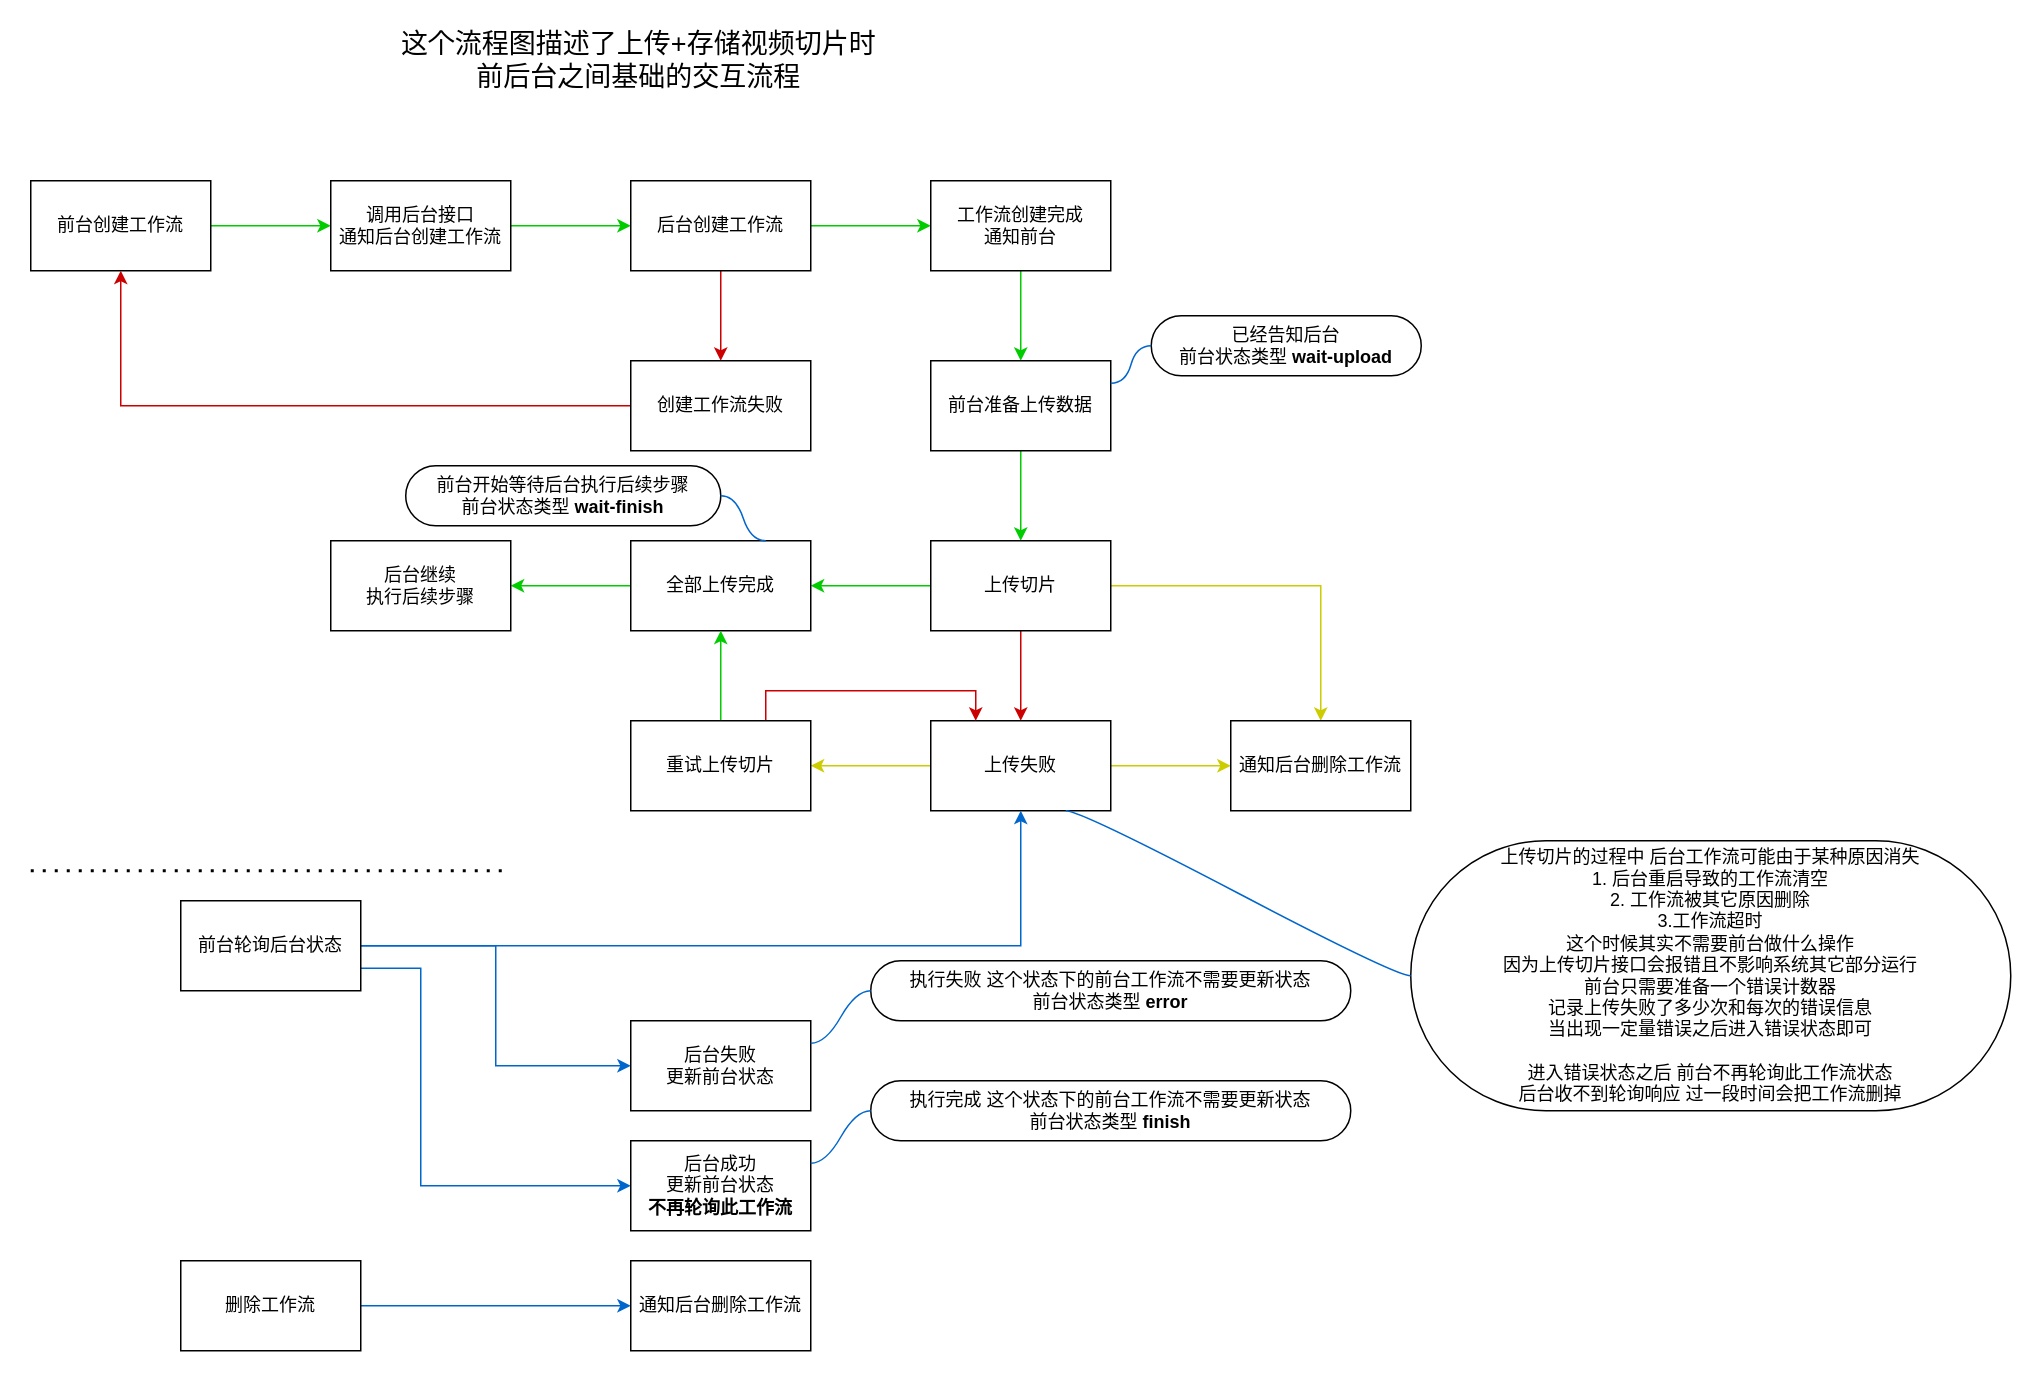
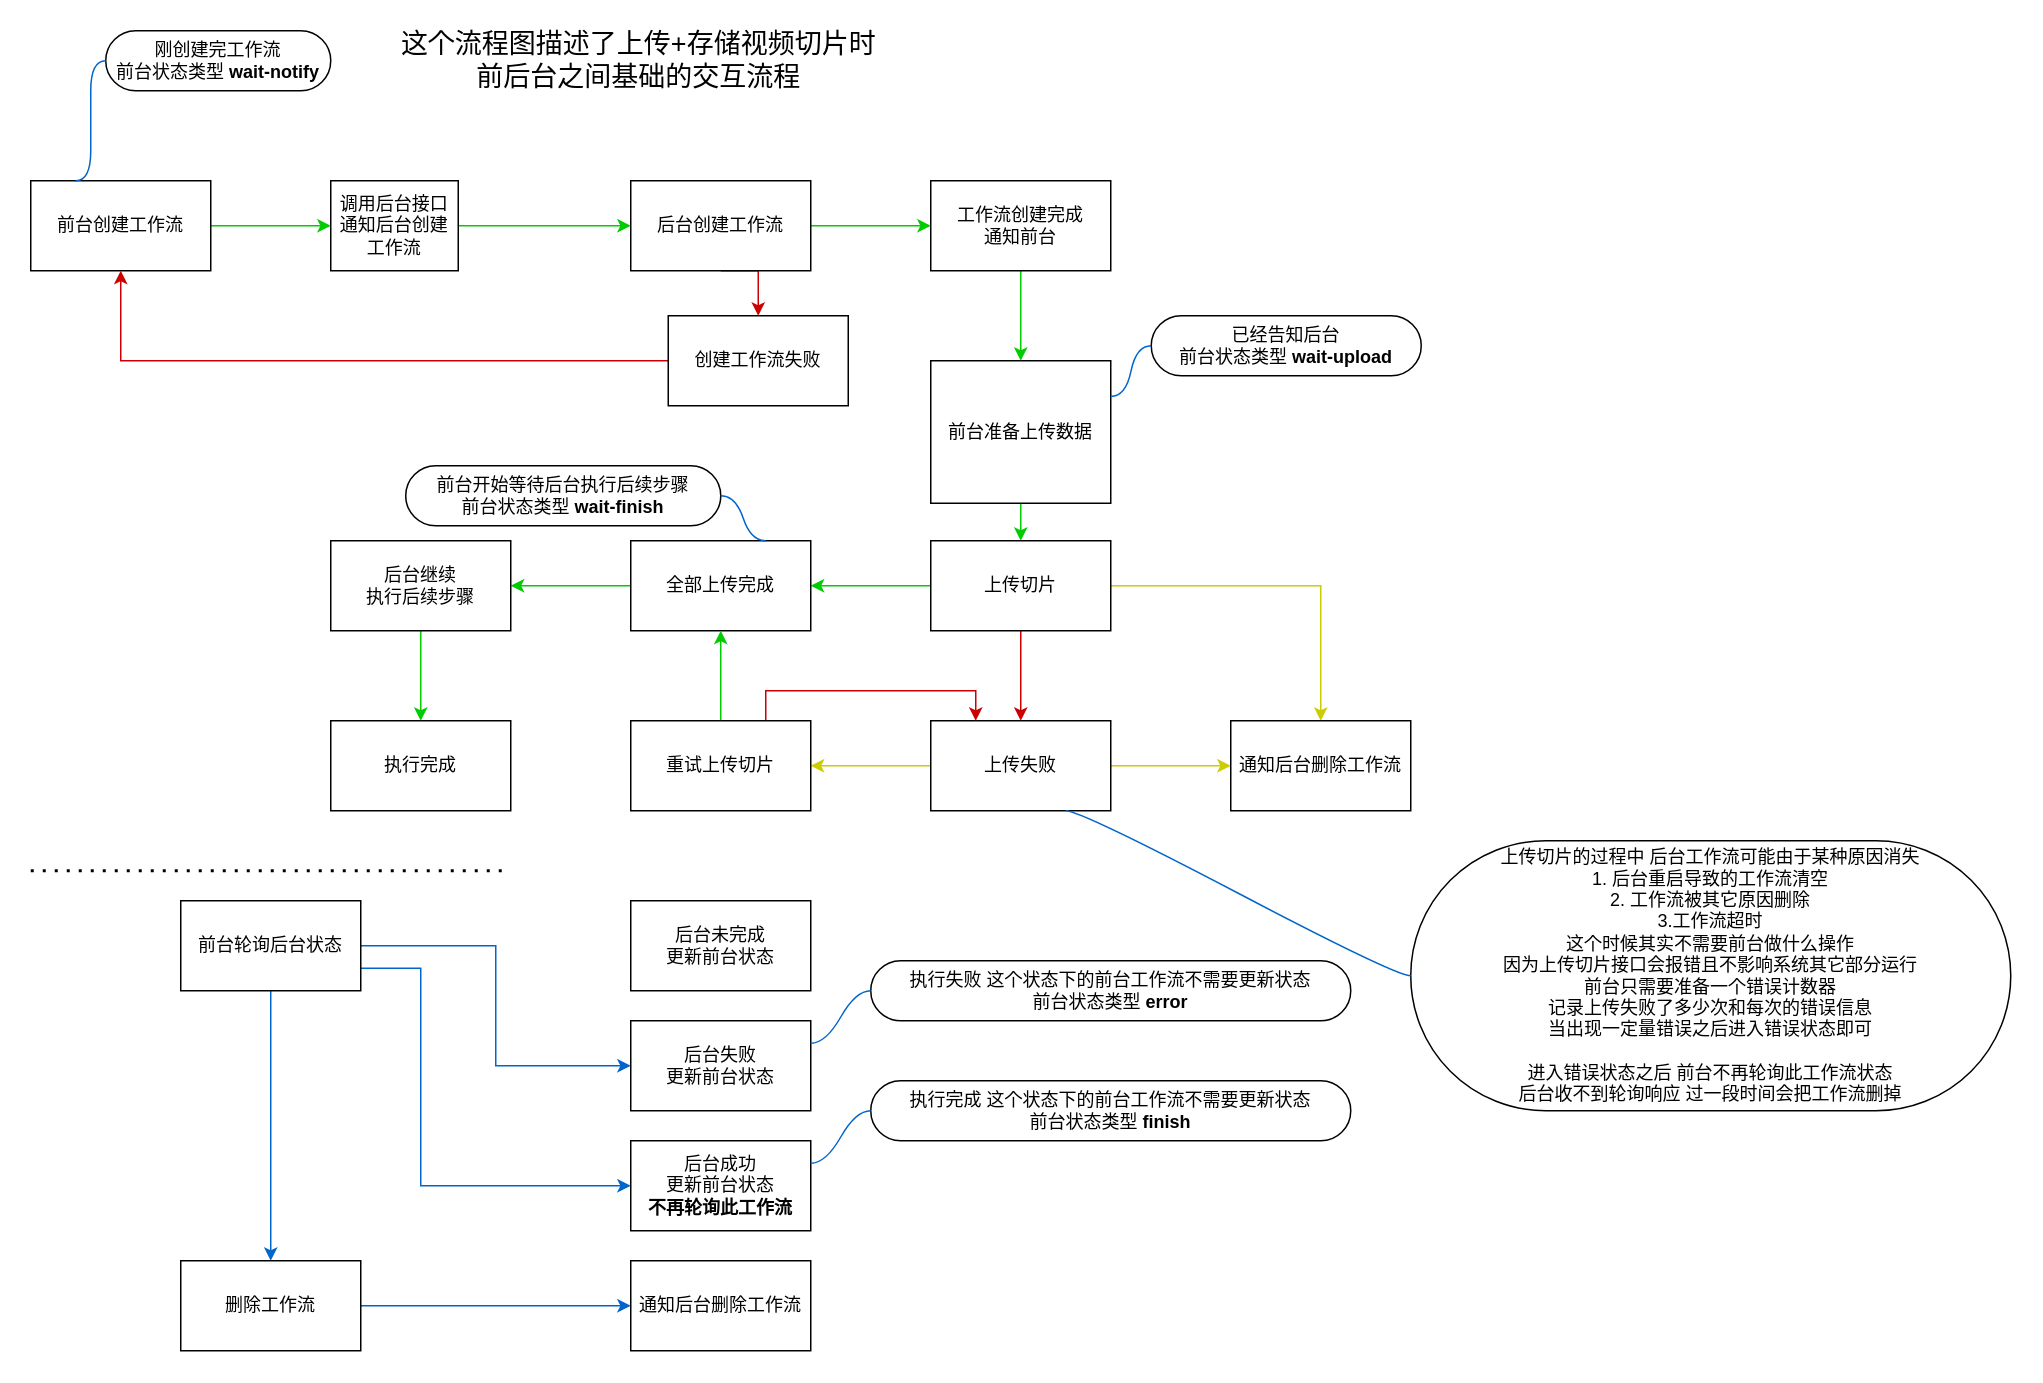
node "刚创建完工作流 前台状态类型 wait-notify": added
edge "刚创建完工作流 前台状态类型 wait-notify" -- "前台创建工作流": added
node "调用后台接口 通知后台创建工作流": size 180x90 -> 128x90
node "创建工作流失败": moved (721, 406) -> (758, 361)
node "前台准备上传数据": size 180x90 -> 180x143
edge "后台继续 执行后续步骤" -> "执行完成": added
node "执行完成": added
node "后台未完成 更新前台状态": added
edge "前台轮询后台状态" -> "上传失败": now "前台轮询后台状态" -> "删除工作流"
